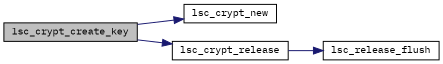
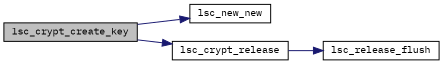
node "lsc_crypt_new": label "lsc_crypt_new" -> "lsc_new_new"
